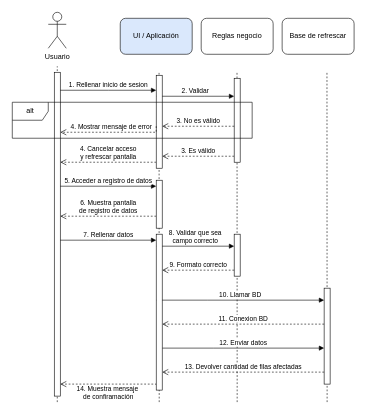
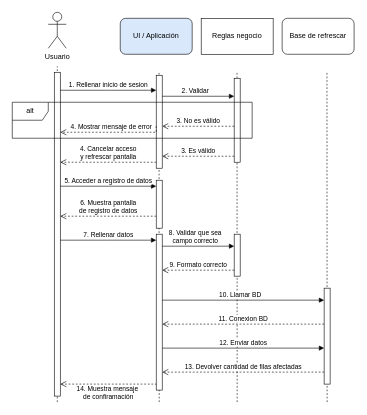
node "Reglas negocio": shape rounded rectangle -> rectangle
